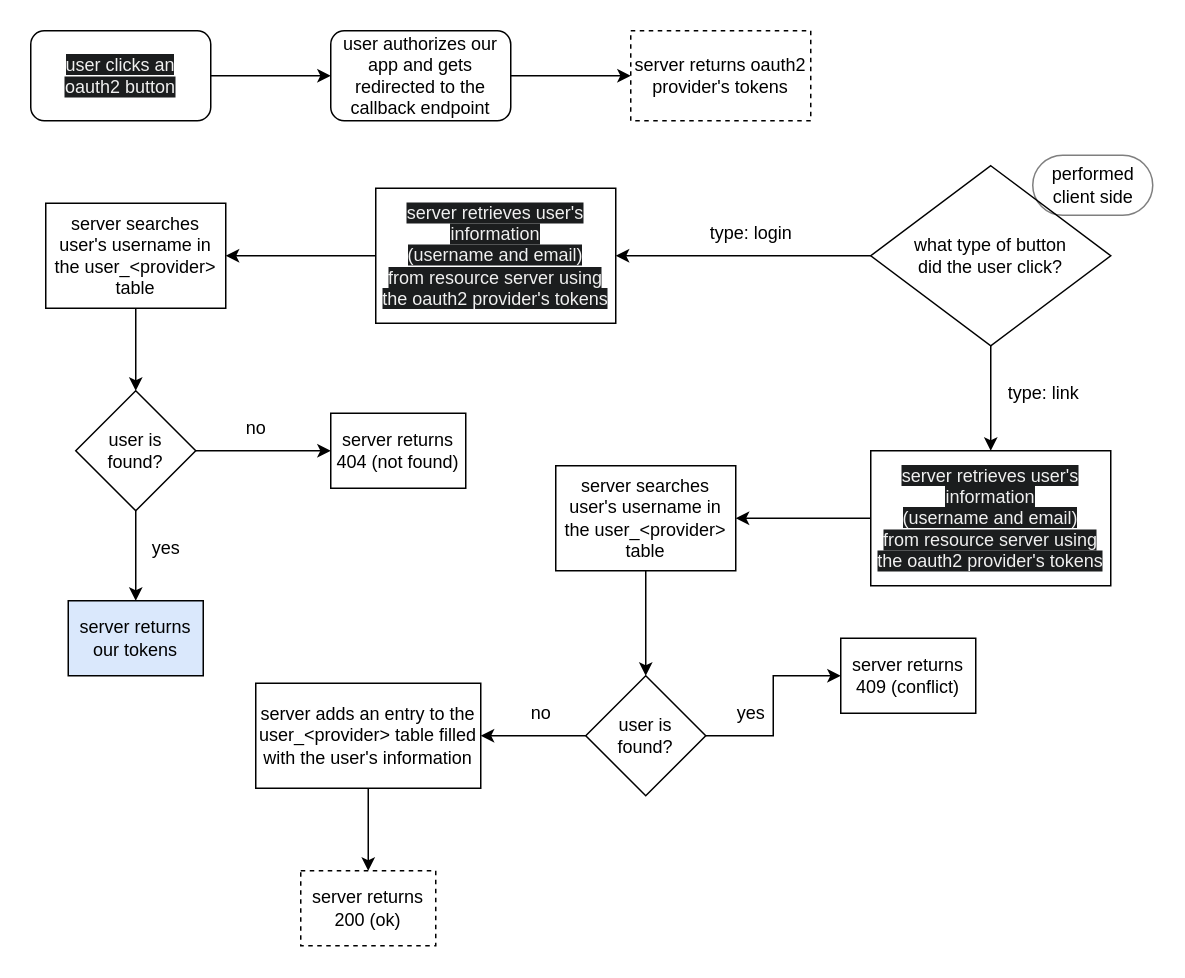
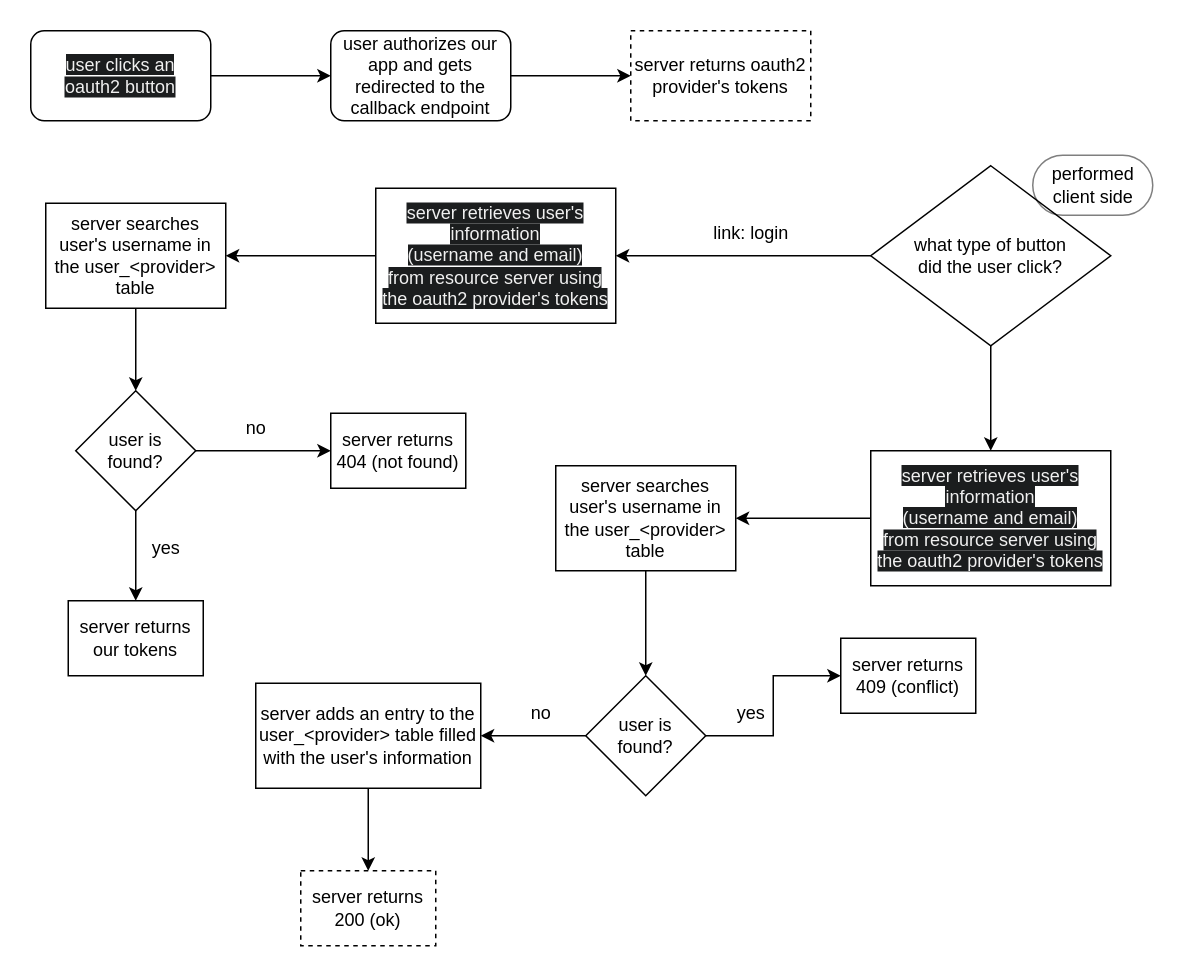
node "type: login": label "type: login" -> "link: login"
node "type: link": removed
node "server returns our tokens": fillcolor #dae8fc -> #ffffff
